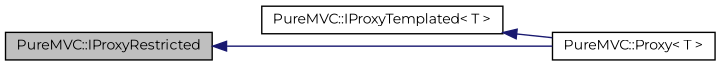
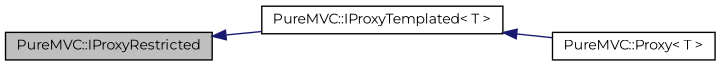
edge "PureMVC::Proxy< T >" -> "PureMVC::IProxyRestricted": now "PureMVC::IProxyTemplated< T >" -> "PureMVC::IProxyRestricted"
